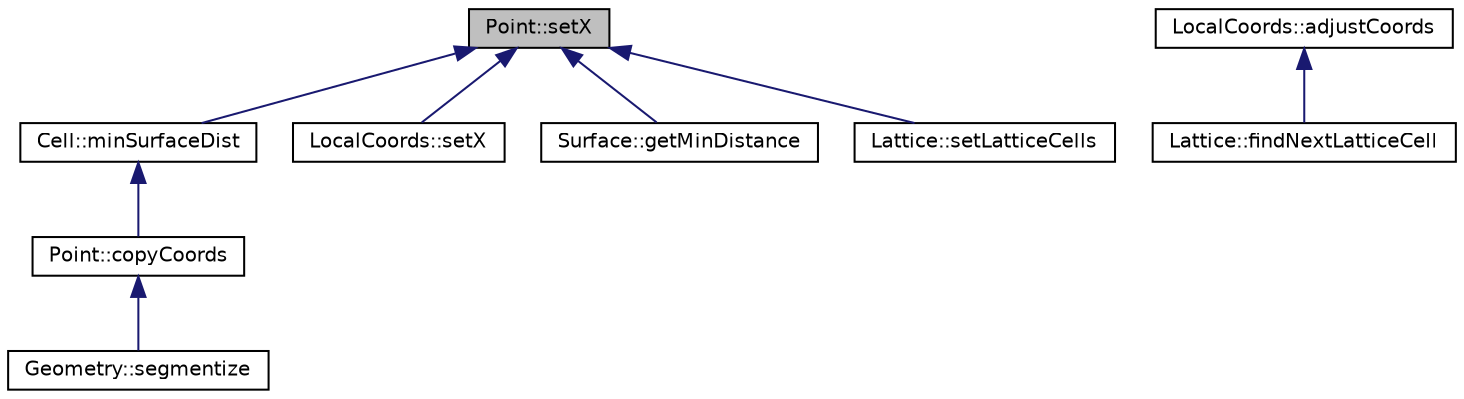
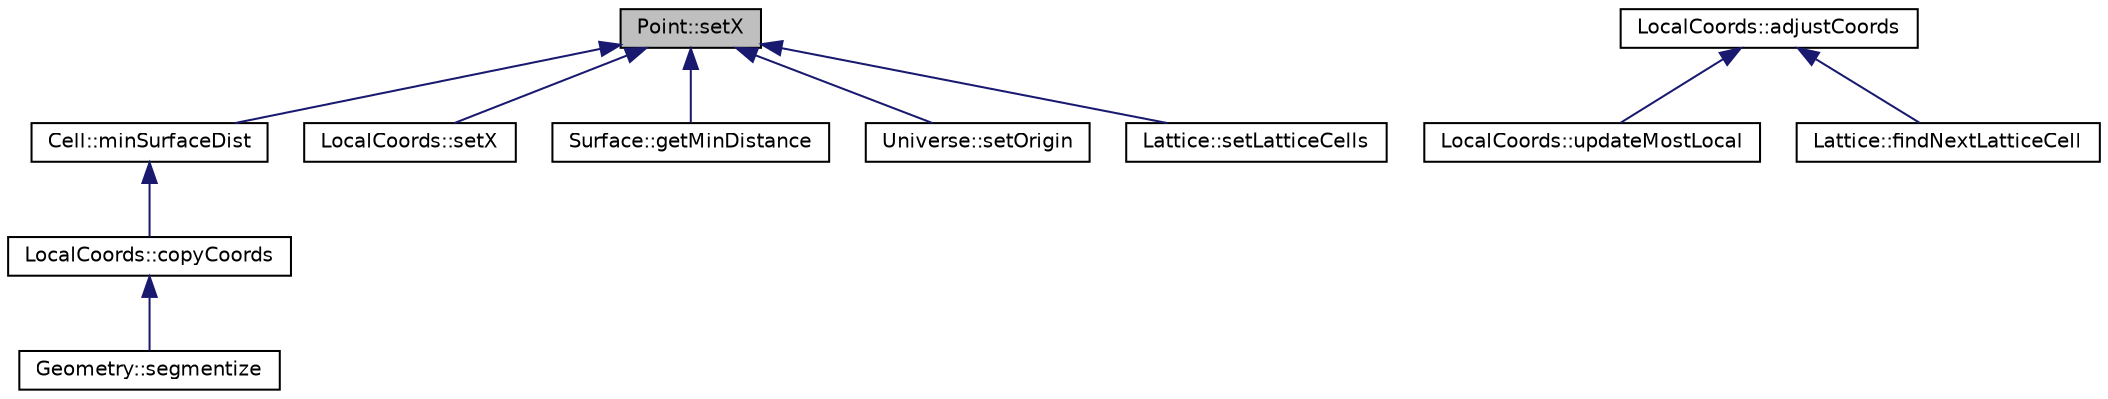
node "Universe::setOrigin": added
node "LocalCoords::updateMostLocal": added
node "Point::copyCoords": label "Point::copyCoords" -> "LocalCoords::copyCoords"
